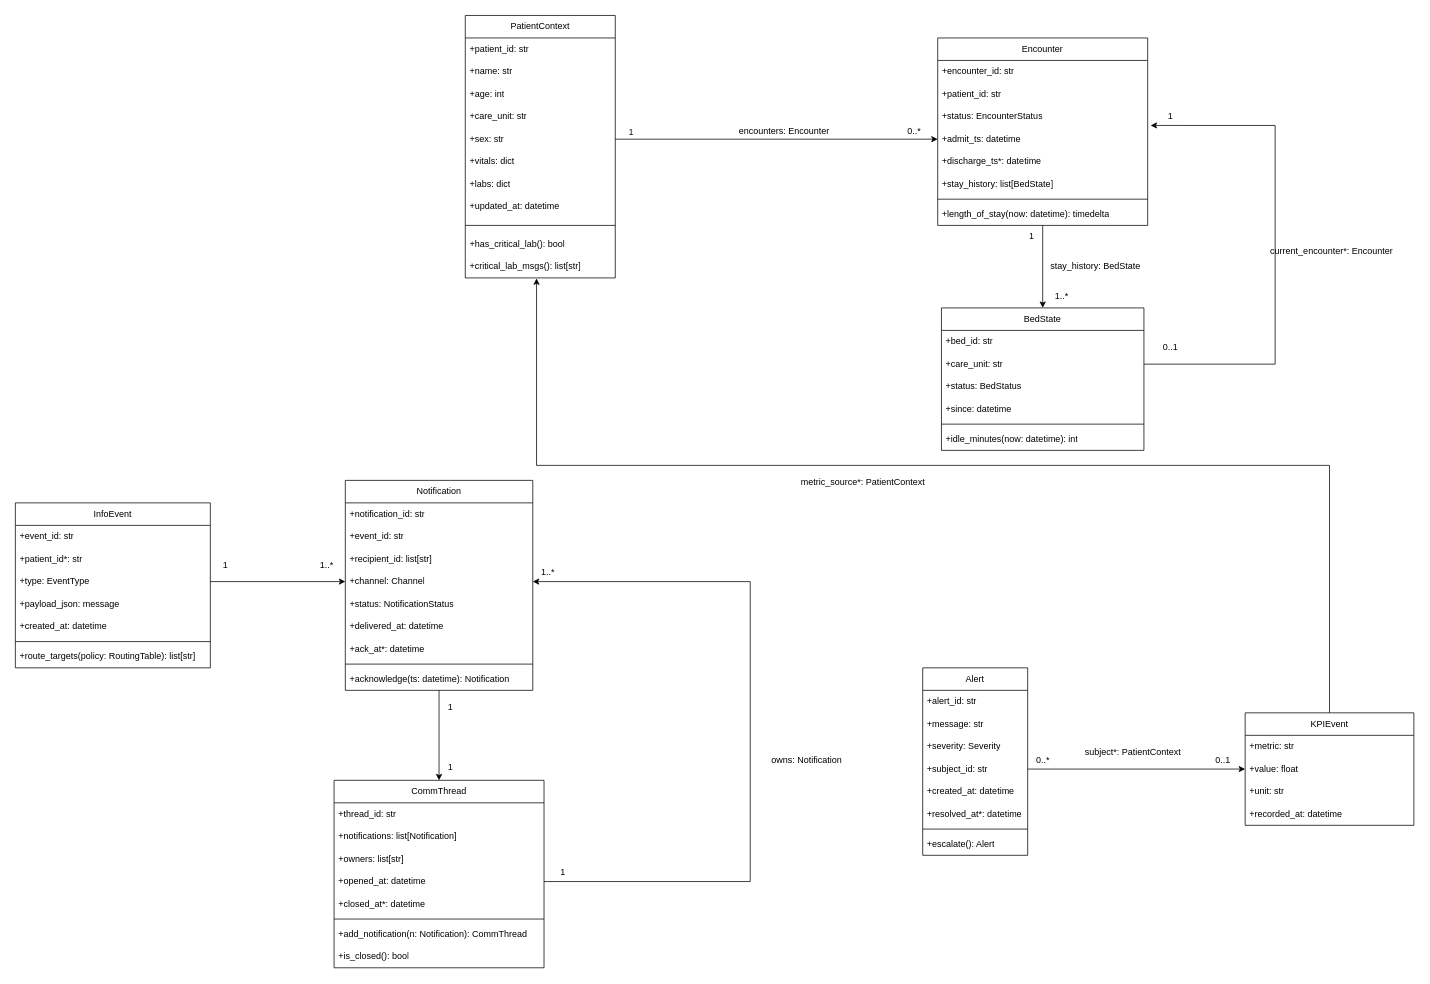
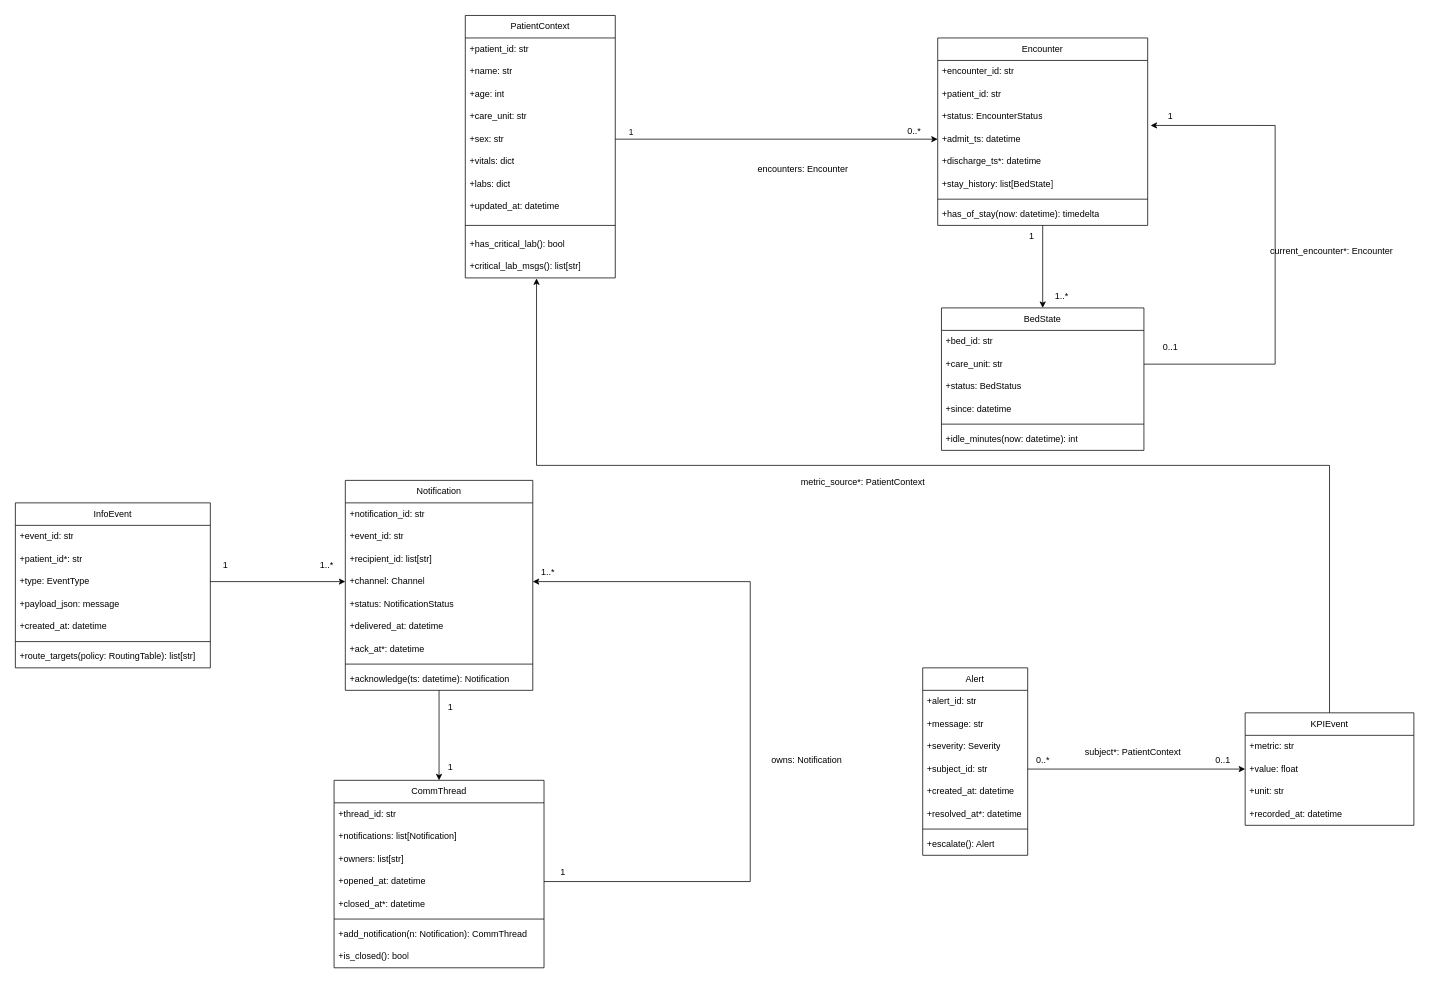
node "encounters: Encounter": moved (784, 132) -> (803, 169)
node "+length_of_stay(now: datetime): timedelta": label "+length_of_stay(now: datetime): timedelta" -> "+has_of_stay(now: datetime): timedelta"
node "stay_history: BedState": removed
